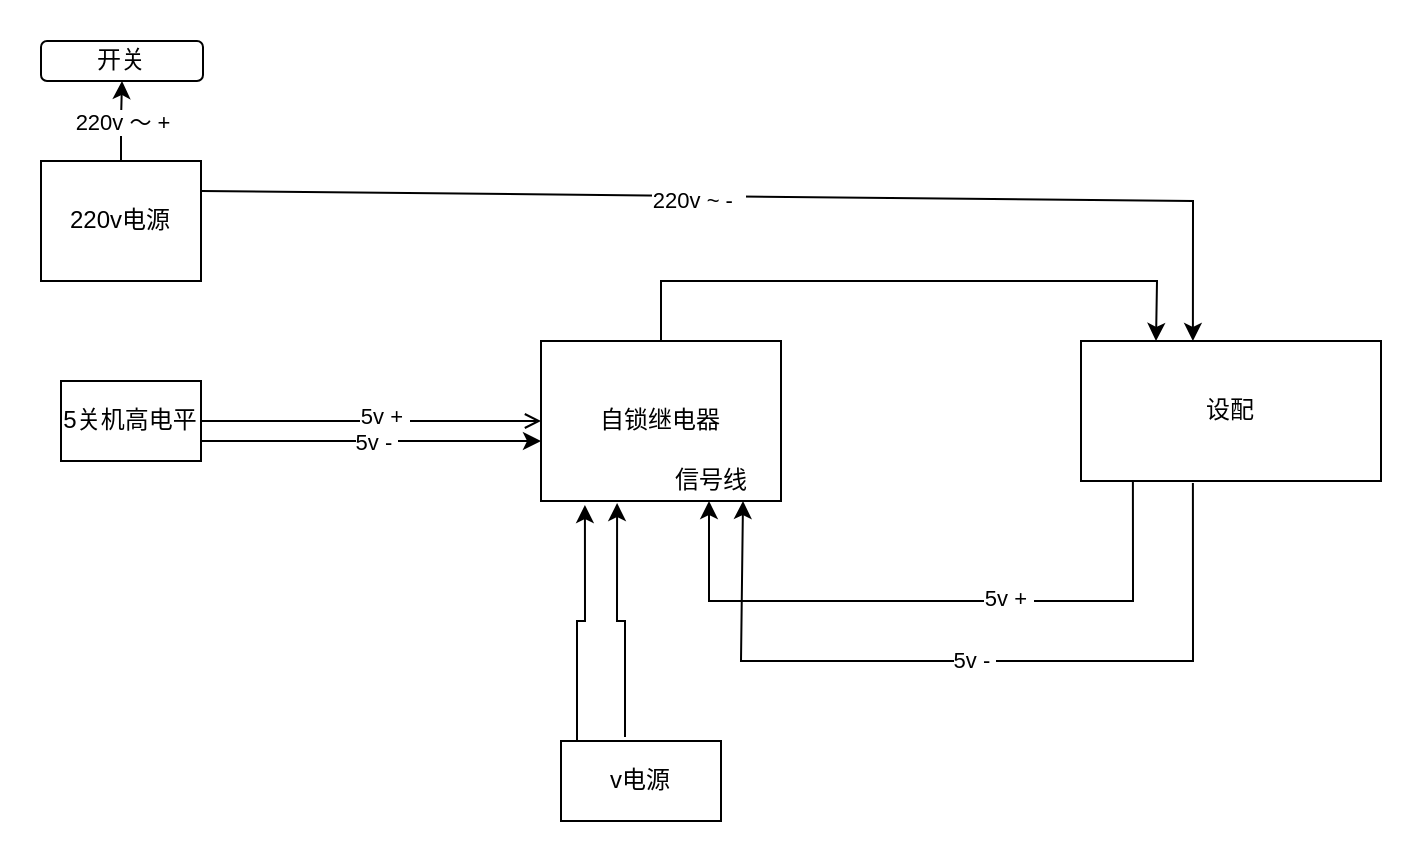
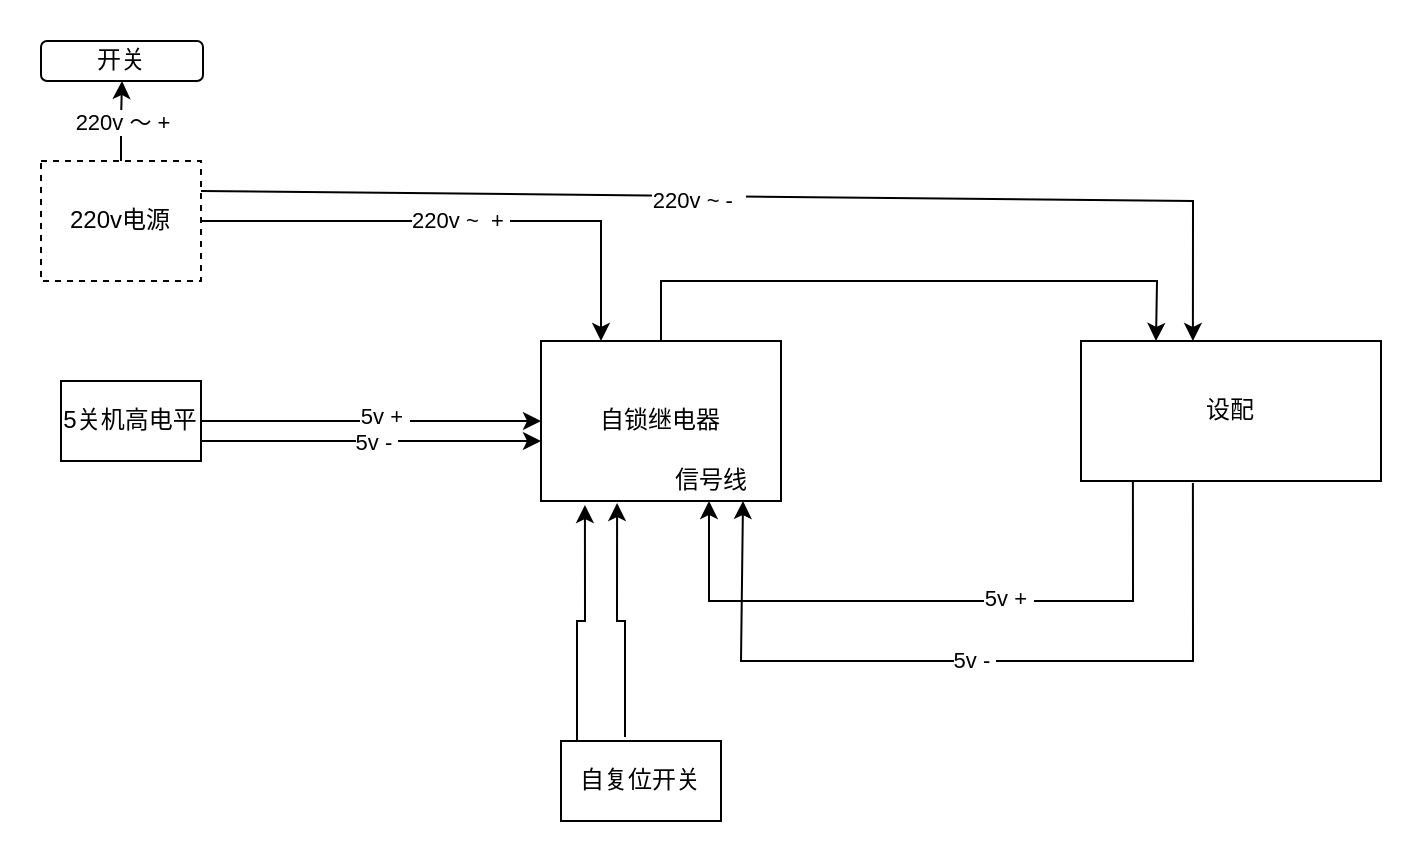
node "220v电源": style solid -> dashed
edge "220v电源" -> "自锁继电器": added, label "220v ~ +"
edge "5关机高电平" -> "自锁继电器": arrowhead open -> classic
node "v电源": label "v电源" -> "自复位开关"
